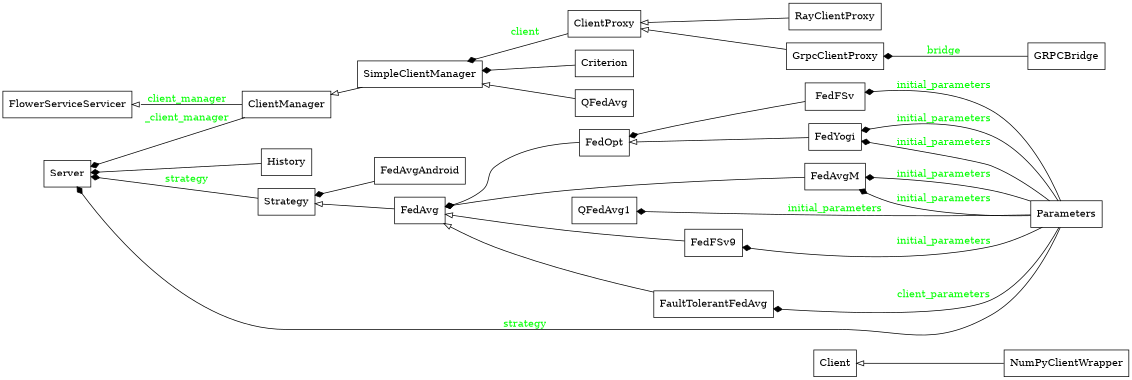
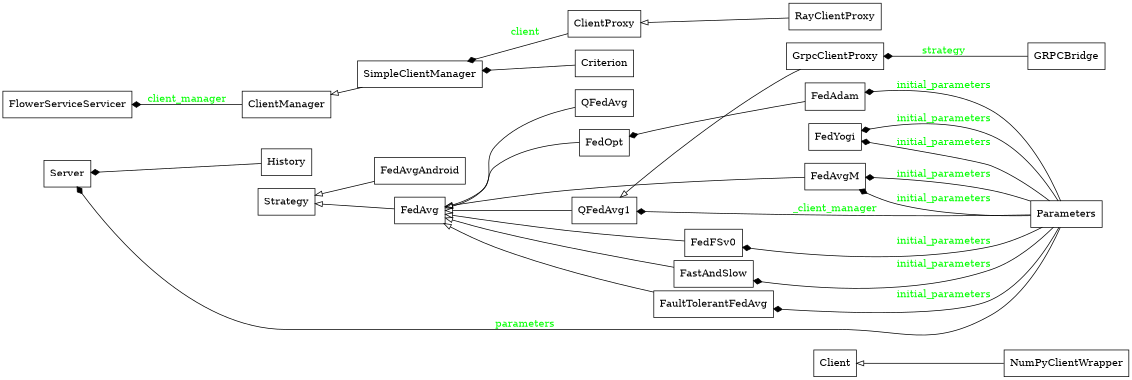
edge "GrpcClientProxy" -> "ClientProxy": now "GrpcClientProxy" -> "QFedAvg1"
edge "GRPCBridge" -> "GrpcClientProxy": label "bridge" -> "strategy"
edge "QFedAvg" -> "SimpleClientManager": now "QFedAvg" -> "FedAvg"
node "FedFSv": label "FedFSv" -> "FedAdam"
edge "ClientManager" -> "FlowerServiceServicer": arrowhead empty -> diamond
edge "FedYogi" -> "FedOpt": removed
edge "ClientManager" -> "Server": removed, label "_client_manager"
edge "FedOpt" -> "FedAvg": arrowhead diamond -> empty
edge "FedAvgM" -> "FedAvg": arrowhead diamond -> empty
edge "Strategy" -> "Server": removed, label "strategy"
edge "FedAvgAndroid" -> "Strategy": arrowhead diamond -> empty
edge "Parameters" -> "QFedAvg1": label "initial_parameters" -> "_client_manager"
edge "QFedAvg1" -> "FedAvg": added
node "FedFSv9": label "FedFSv9" -> "FedFSv0"
node "FastAndSlow": added
edge "Parameters" -> "FaultTolerantFedAvg": label "client_parameters" -> "initial_parameters"
edge "Parameters" -> "Server": label "strategy" -> "parameters"
